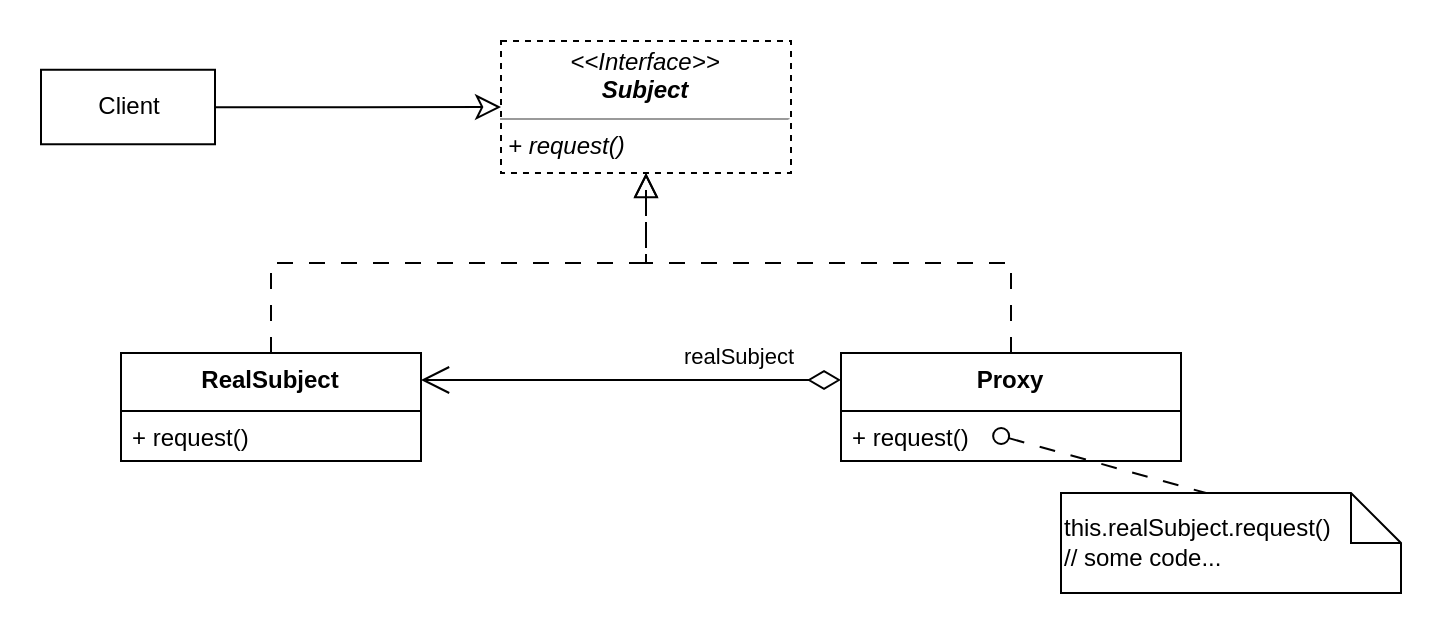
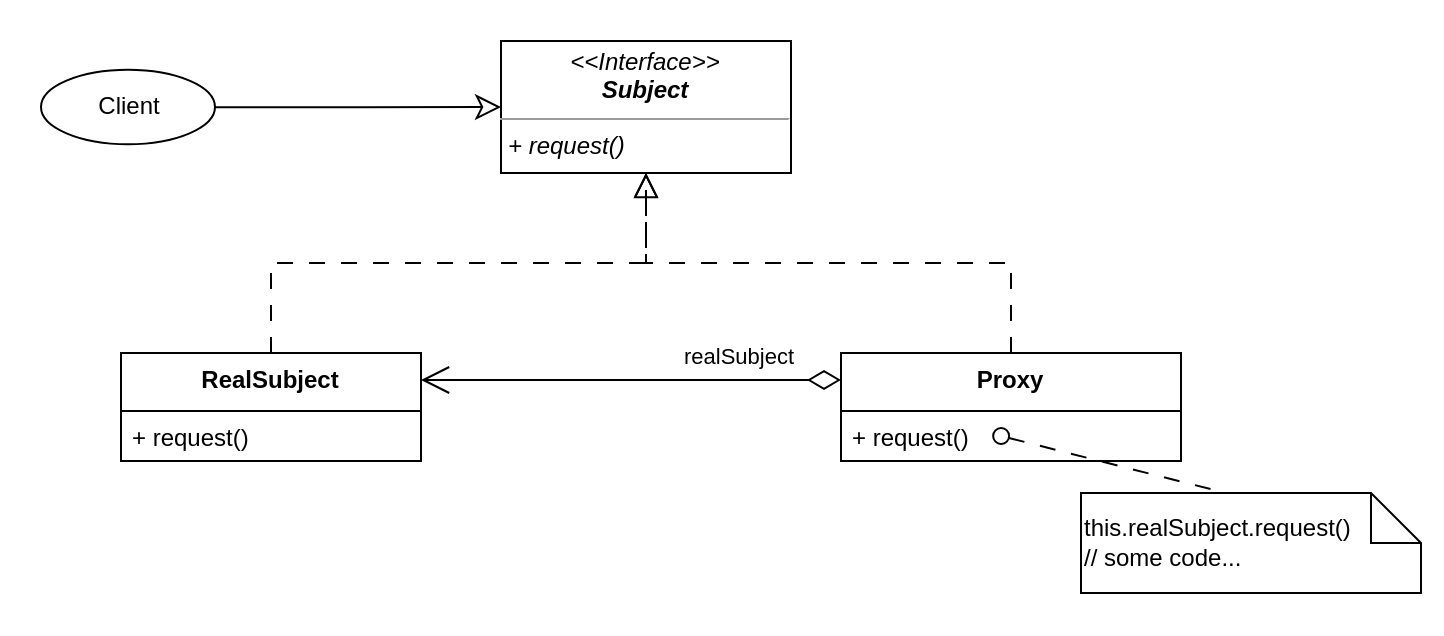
node "Client": shape rectangle -> ellipse
node "<<Interface>> Subject + request()": style dashed -> solid
node "this.realSubject.request() // some code...": moved (1231, 543) -> (1251, 543)
